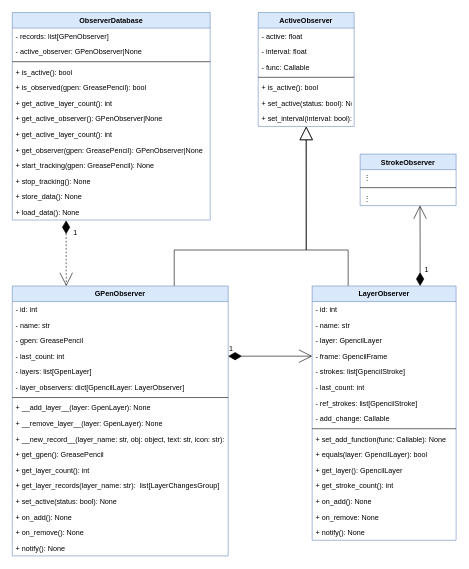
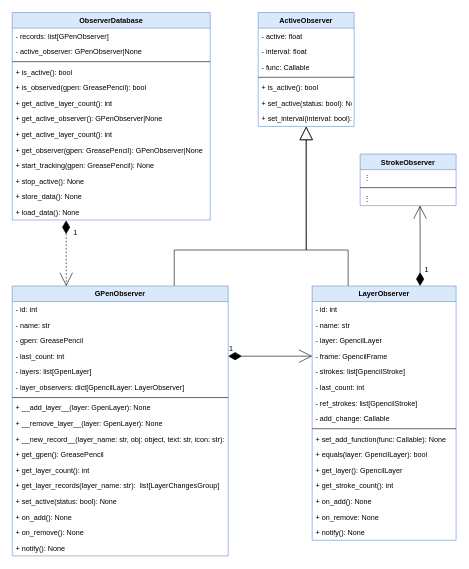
node "+ stop_tracking(): None": label "+ stop_tracking(): None" -> "+ stop_active(): None"
